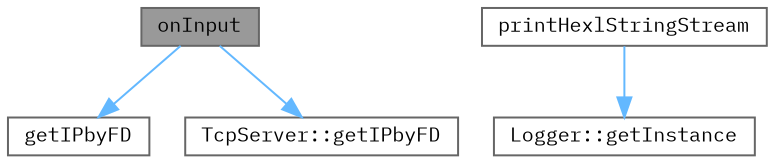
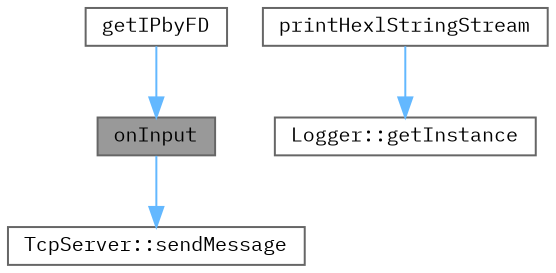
edge "onInput" -> "getIPbyFD": reversed
node "TcpServer::getIPbyFD": label "TcpServer::getIPbyFD" -> "TcpServer::sendMessage"
